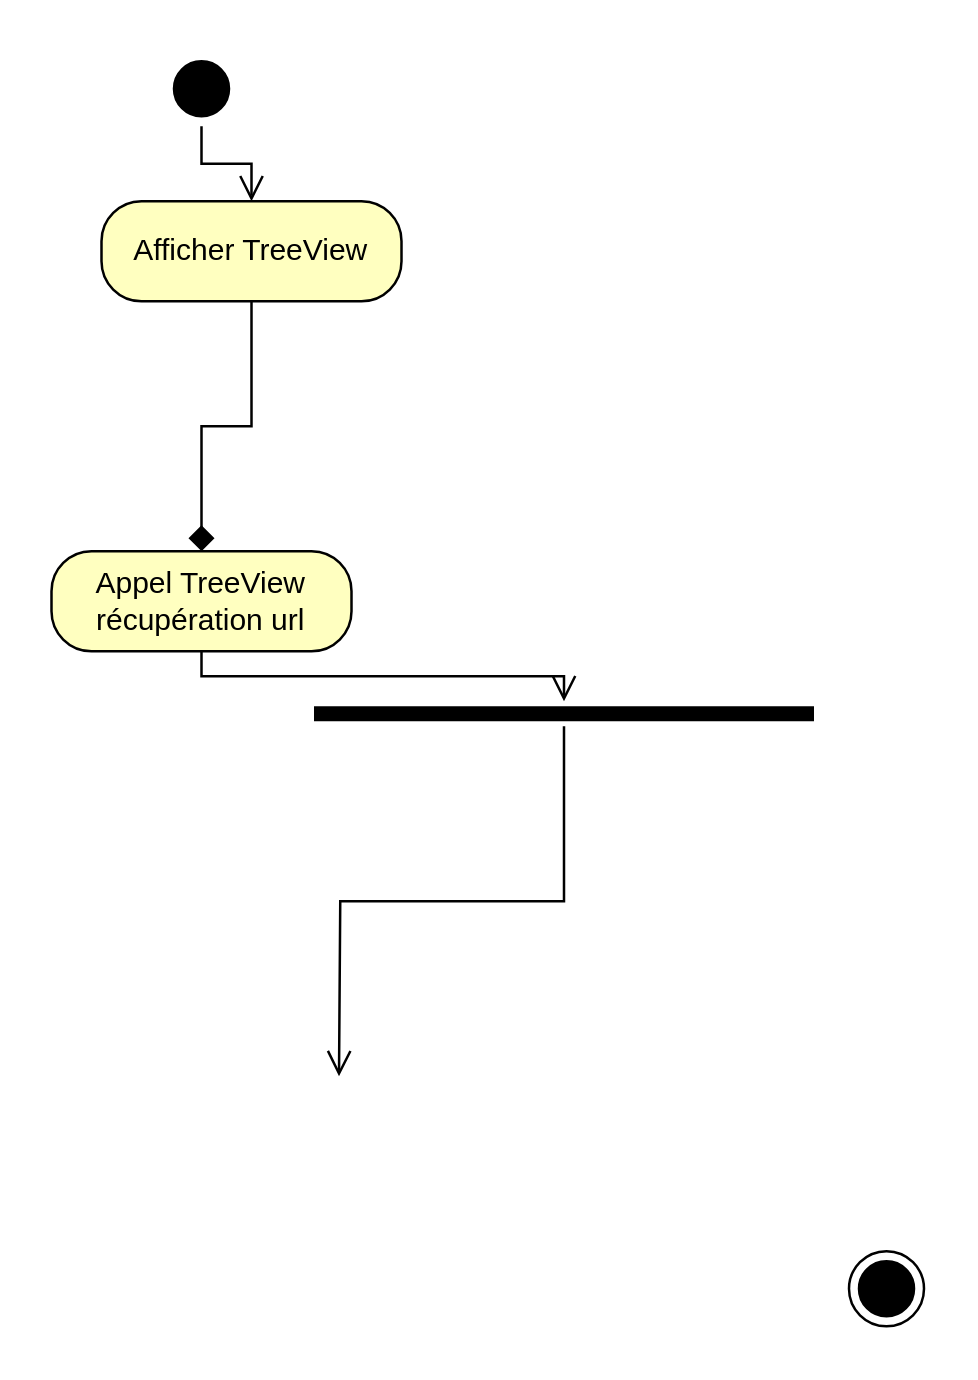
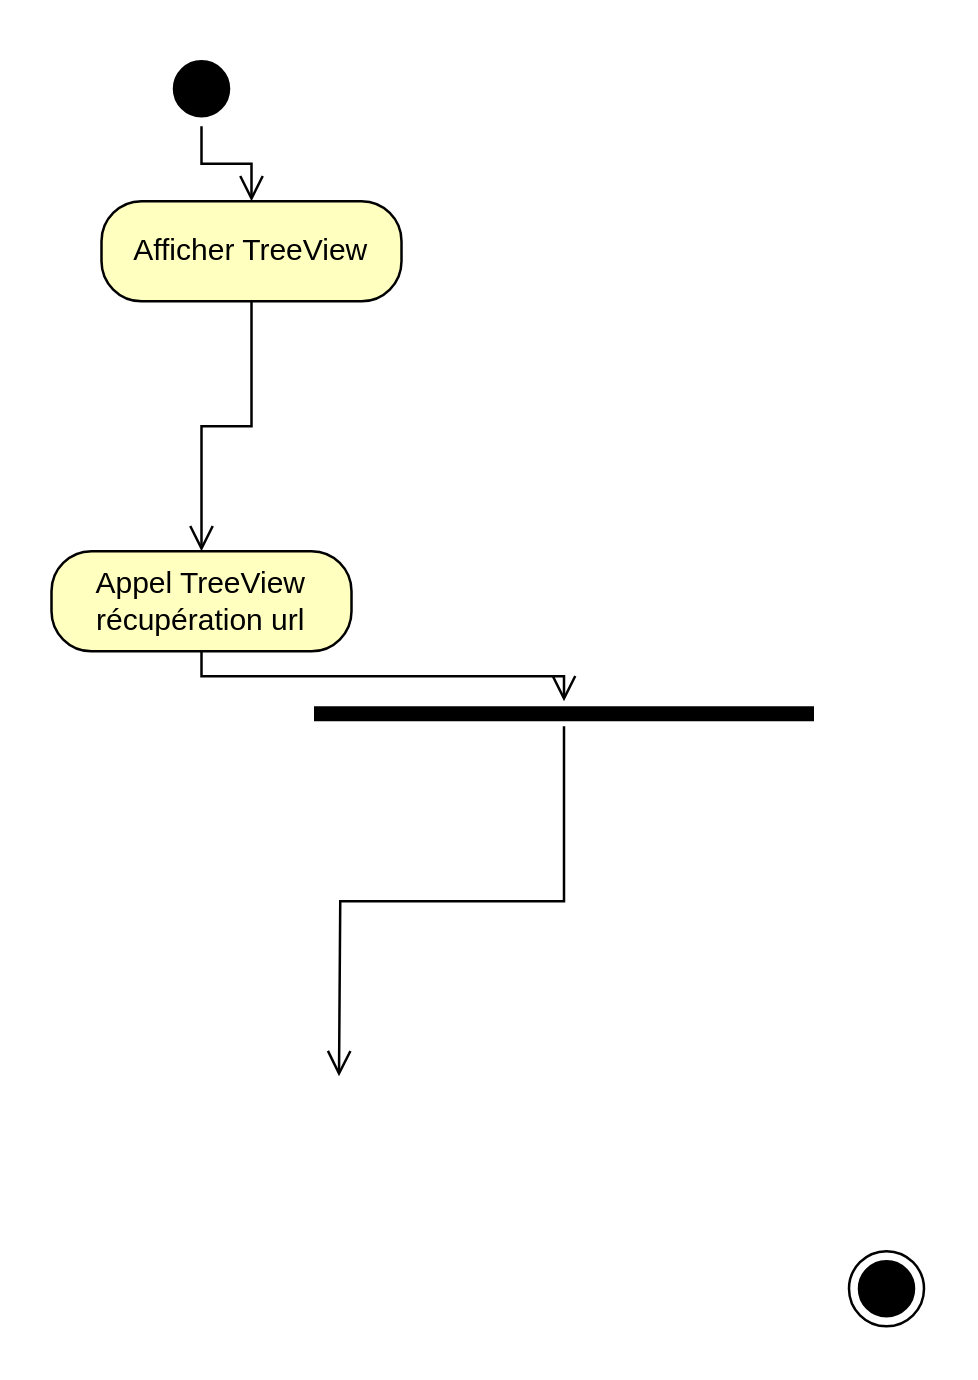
edge "Afficher TreeView" -> "Appel TreeView récupération url": arrowhead diamond -> open
